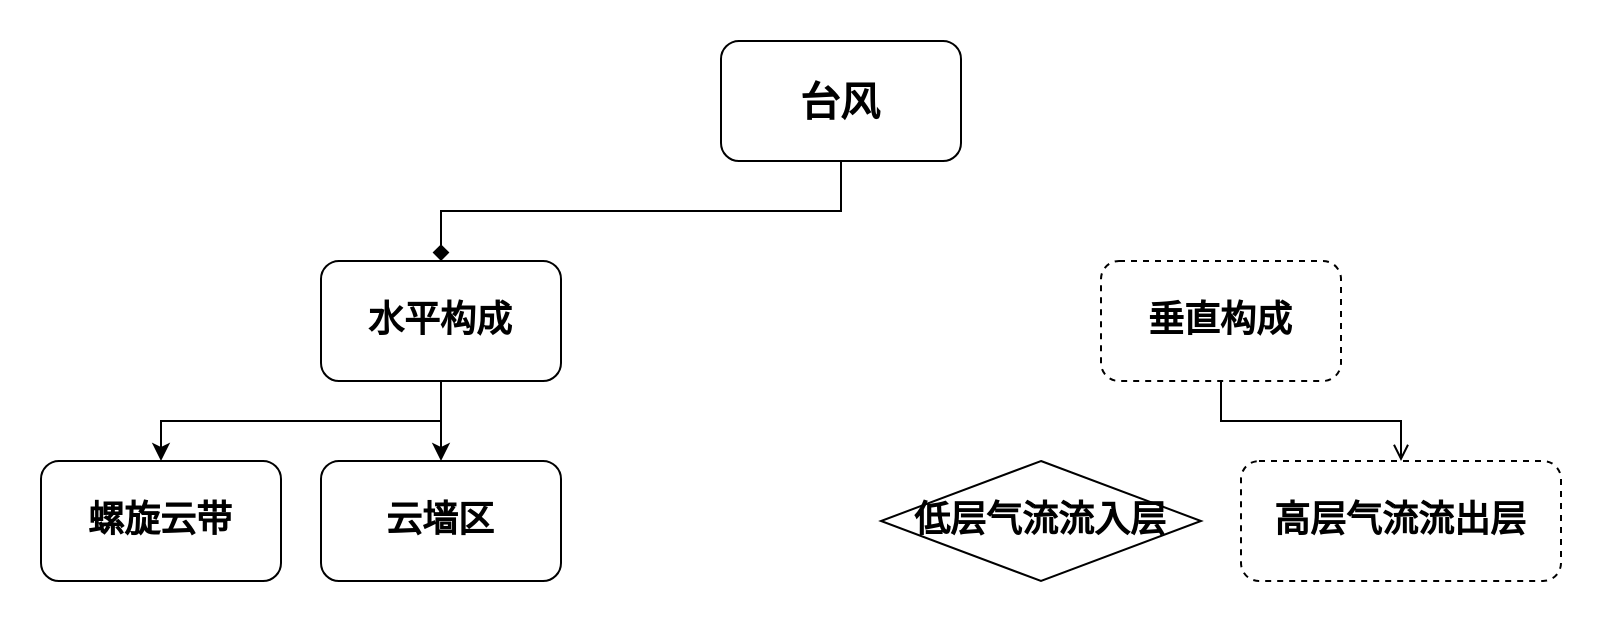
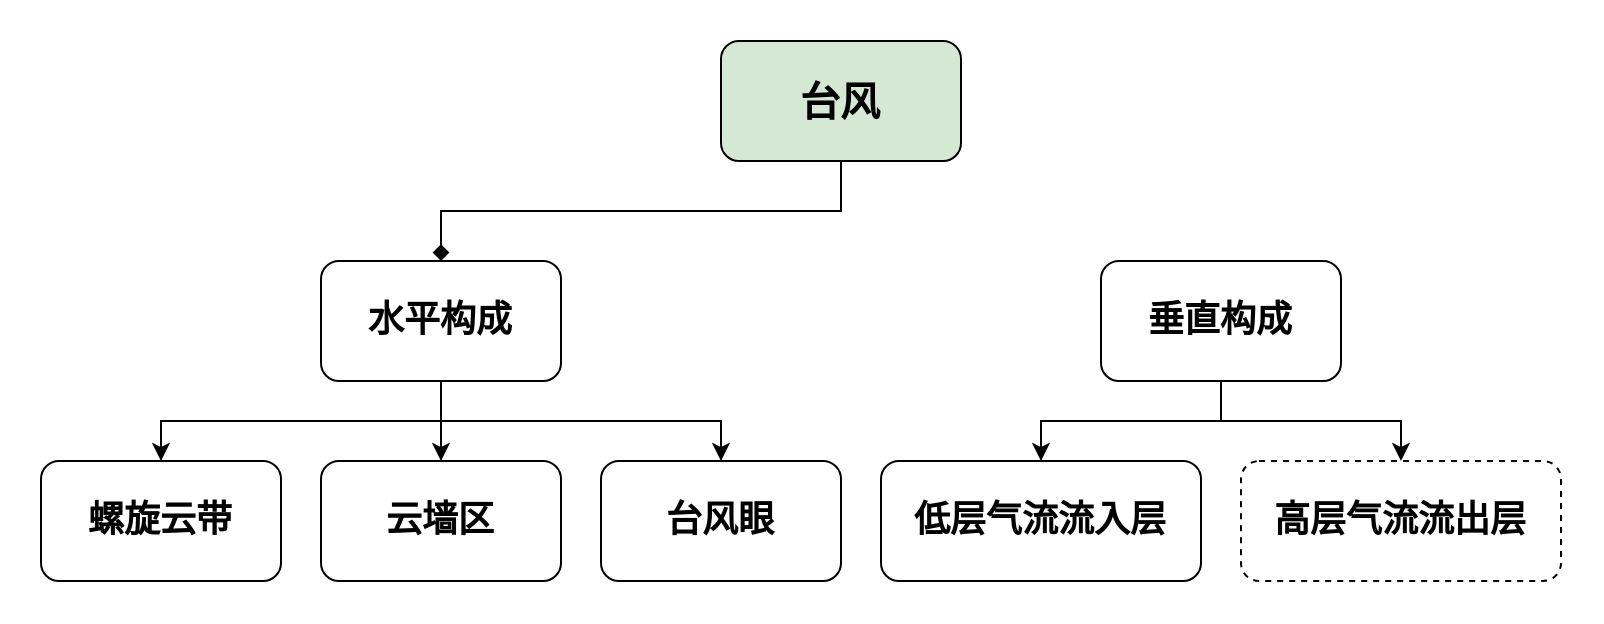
node "台风": fillcolor #ffffff -> #d5e8d4
node "垂直构成": style dashed -> solid
edge "水平构成" -> "台风眼": added
edge "垂直构成" -> "低层气流流入层": added
edge "垂直构成" -> "高层气流流出层": arrowhead open -> classic
node "台风眼": added
node "低层气流流入层": shape diamond -> rounded rectangle
